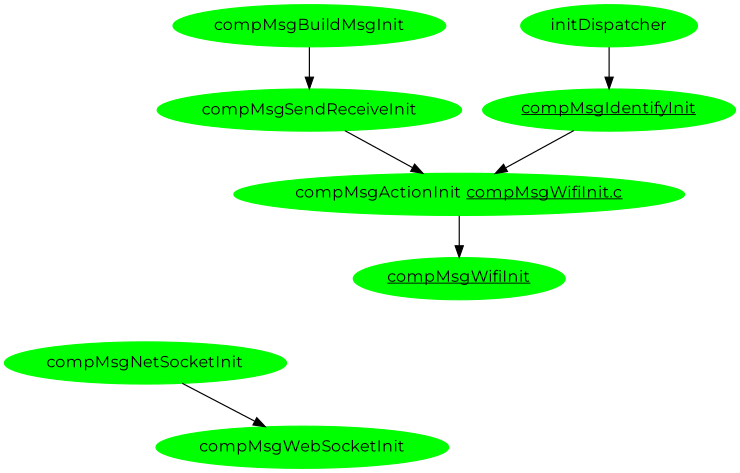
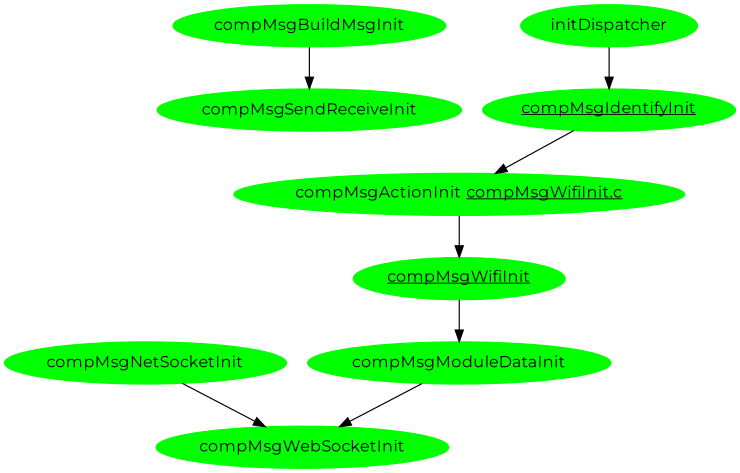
edge "compMsgSendReceiveInit" -> "compMsgActionInit": removed
node "compMsgModuleDataInit": added
